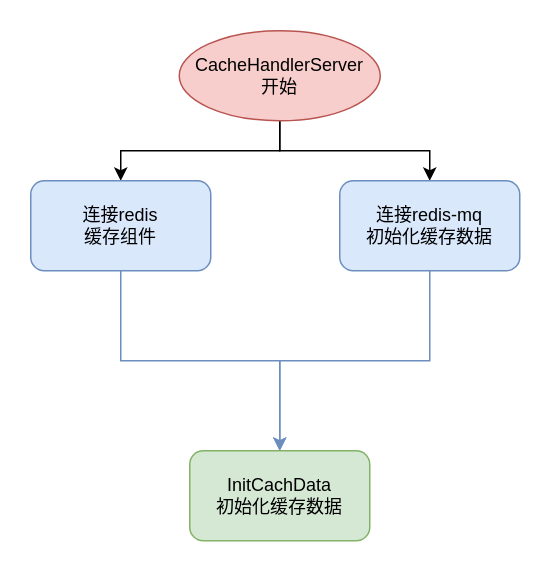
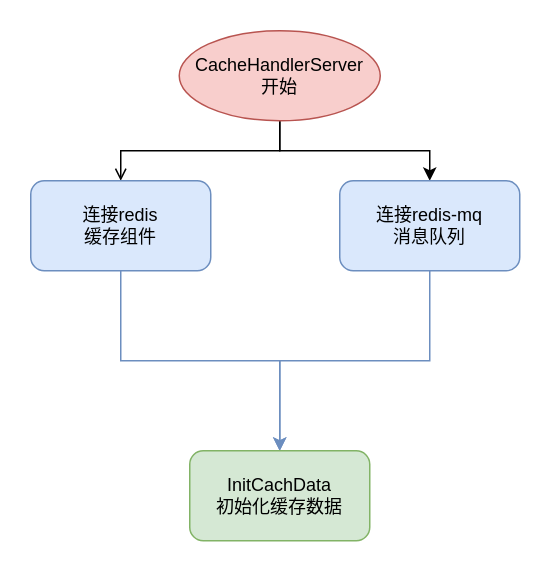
edge "CacheHandlerServer 开始" -> "连接redis 缓存组件": arrowhead classic -> open
node "连接redis-mq 初始化缓存数据": label "连接redis-mq 初始化缓存数据" -> "连接redis-mq 消息队列"
